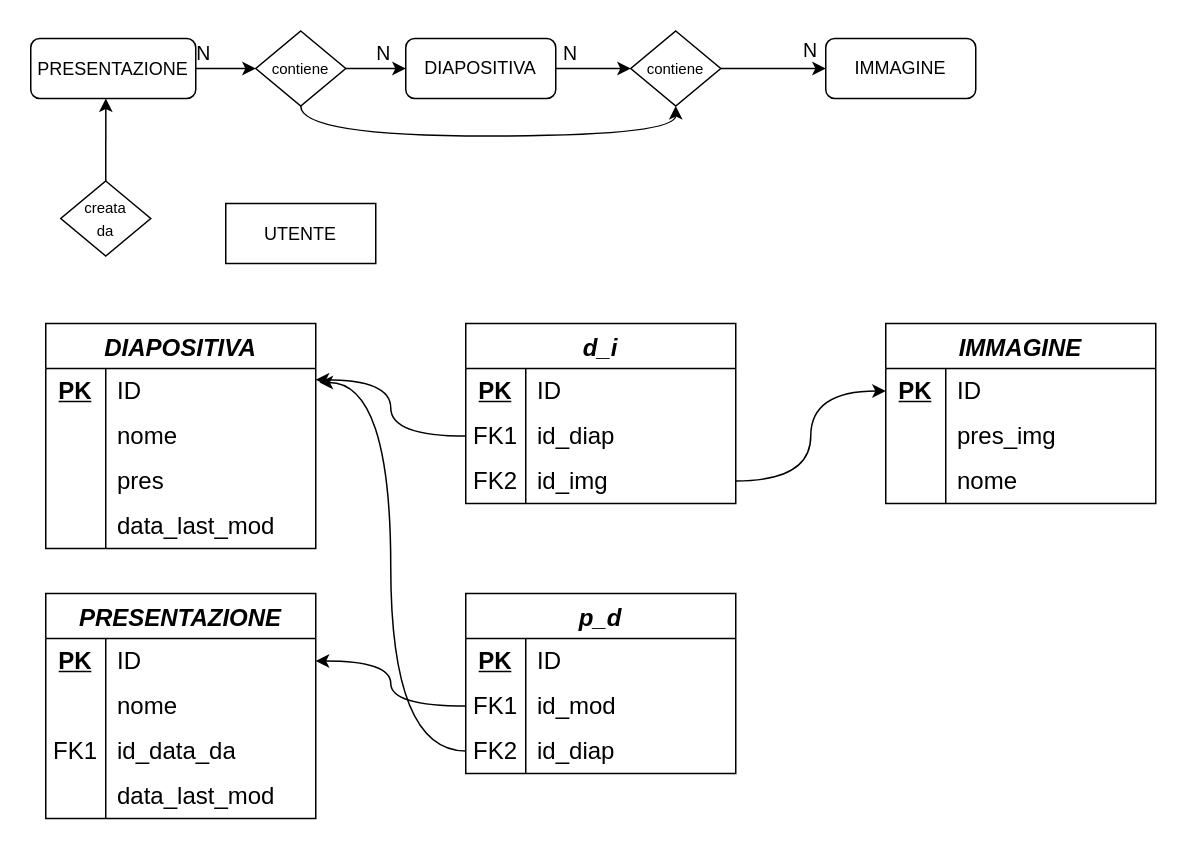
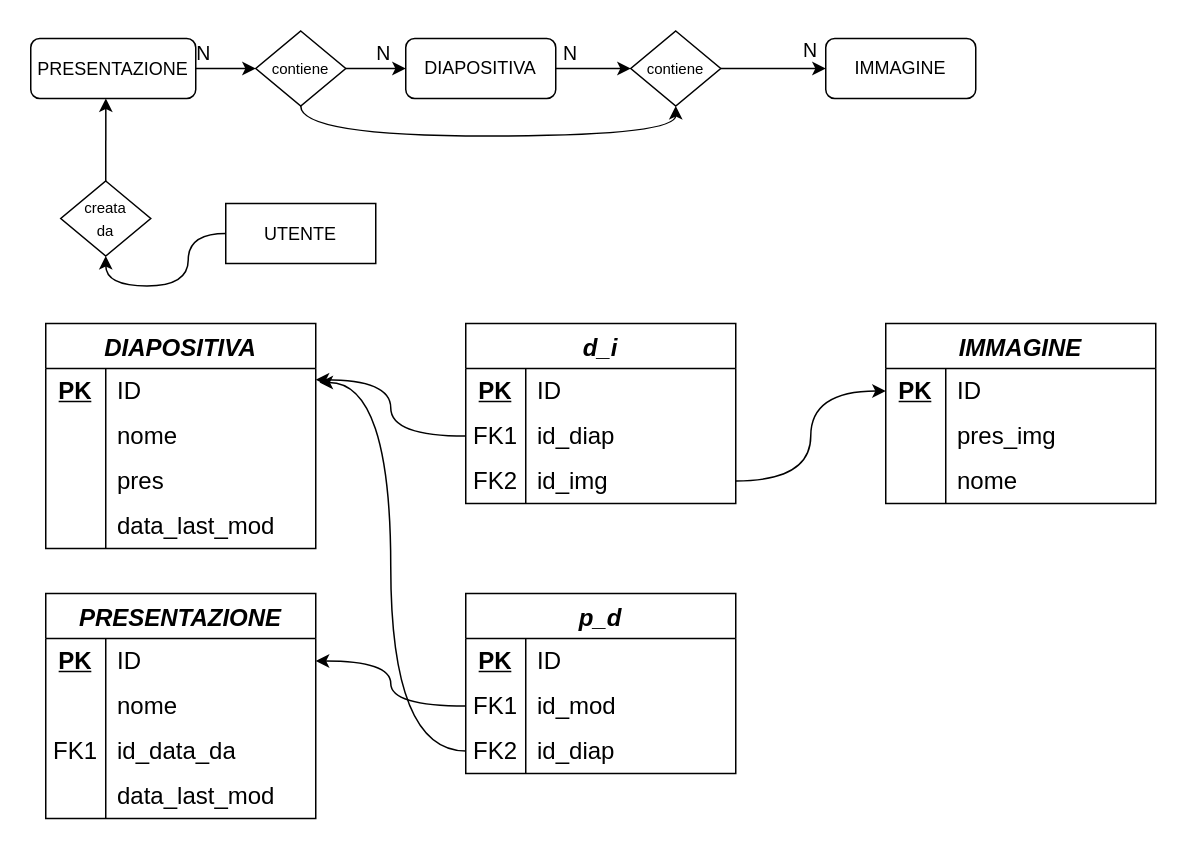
edge "UTENTE" -> "creata da": added
